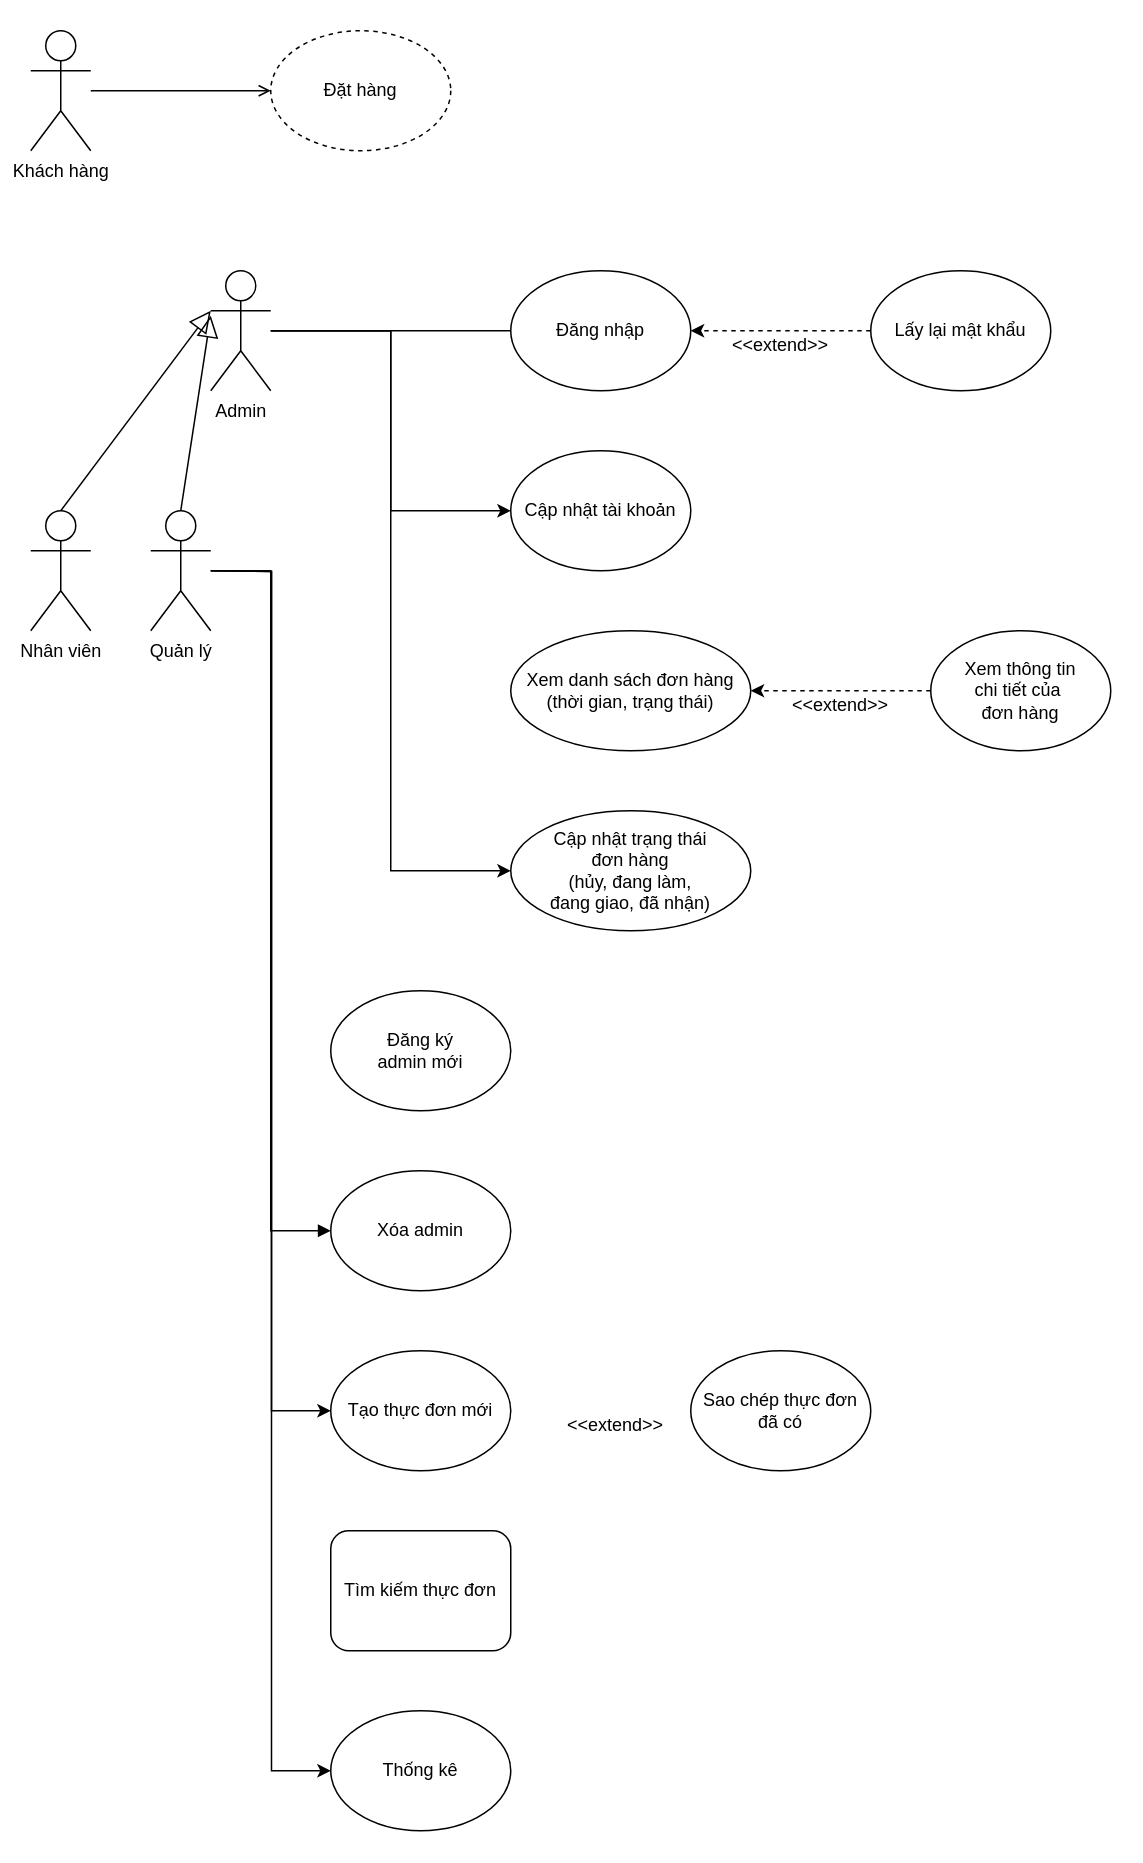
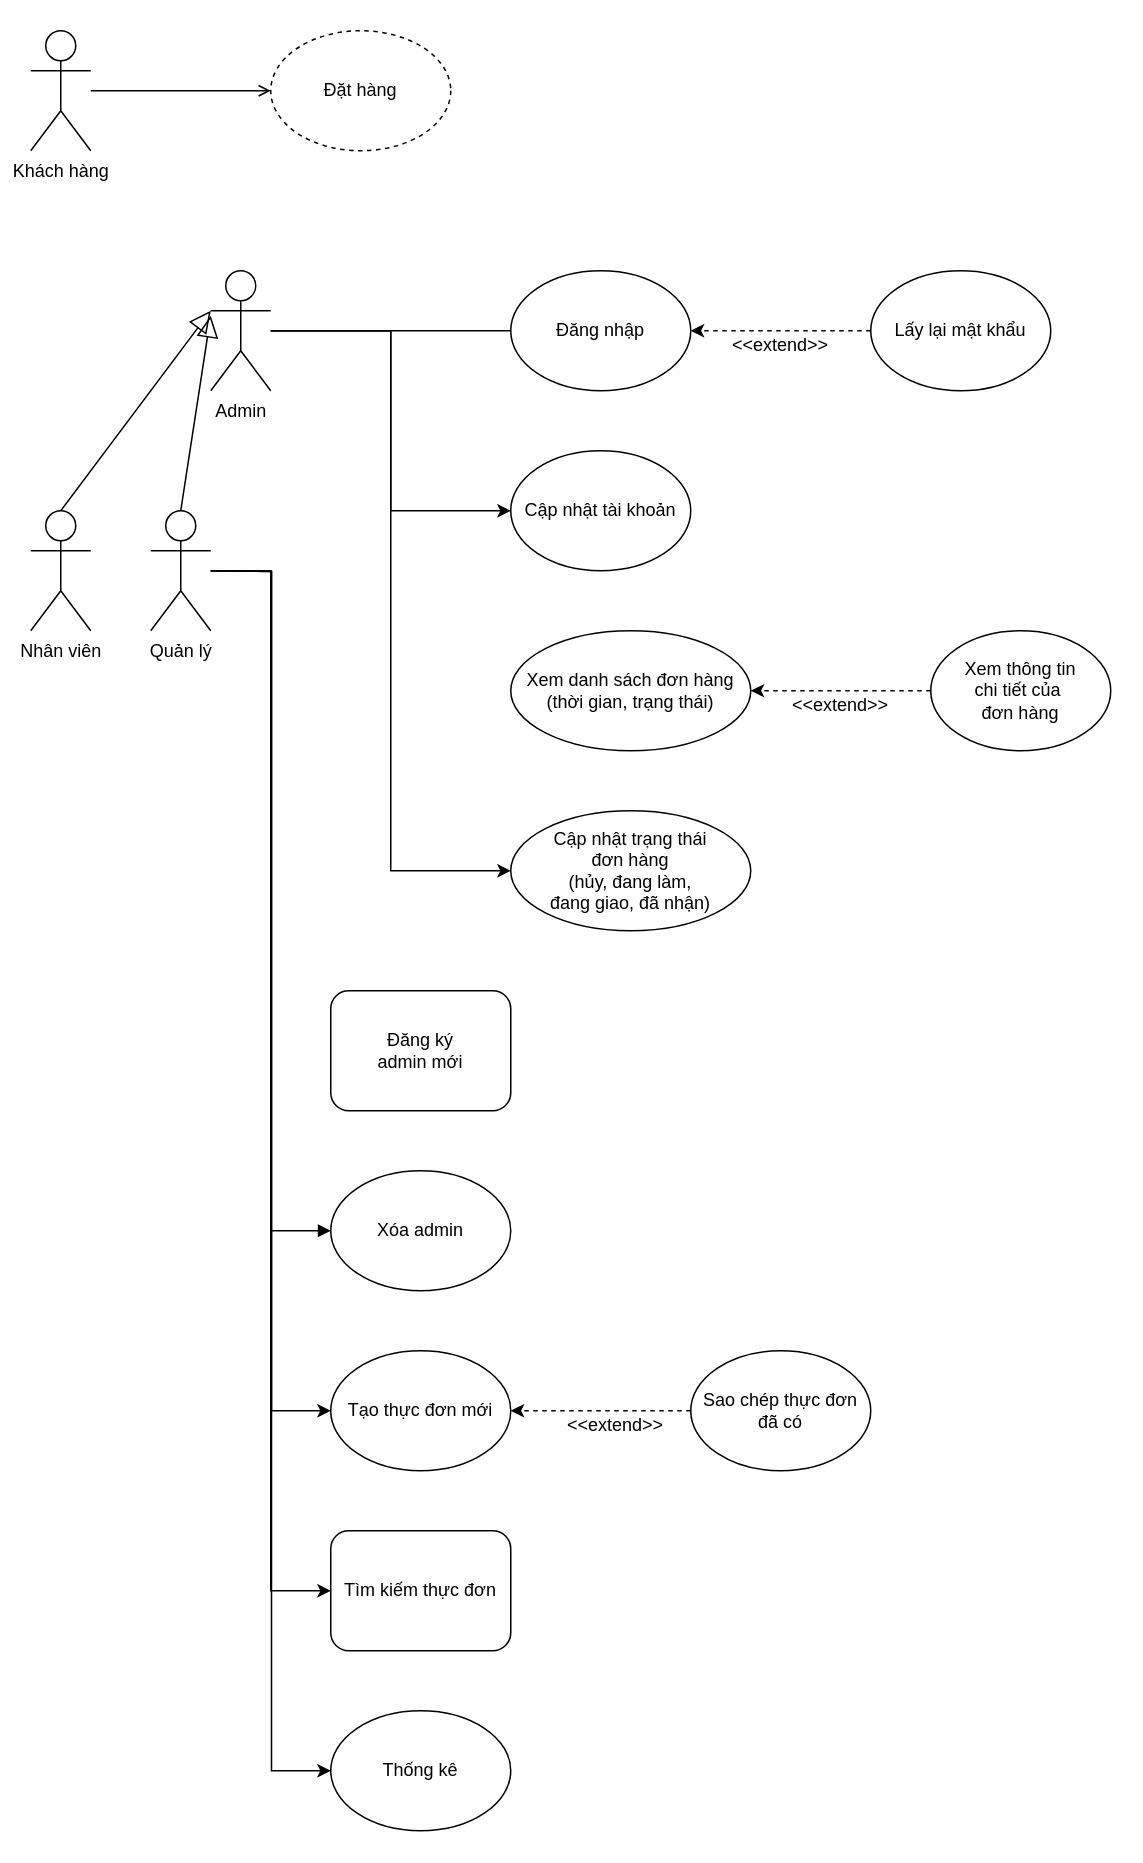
node "Đăng ký admin mới": shape ellipse -> rounded rectangle
edge "Sao chép thực đơn đã có" -> "Tạo thực đơn mới": added
edge "Quản lý" -> "Tìm kiếm thực đơn": added
